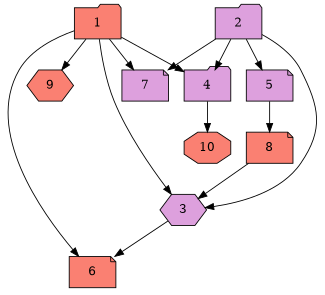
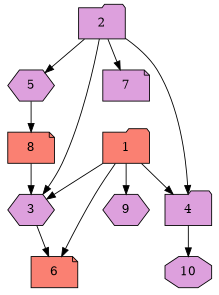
edge "1" -> "7": removed
node "9": fillcolor salmon -> plum
node "5": shape note -> hexagon
node "10": fillcolor salmon -> plum
